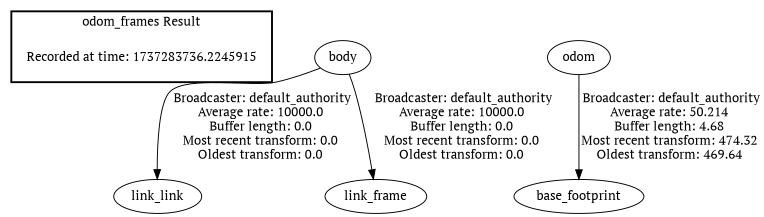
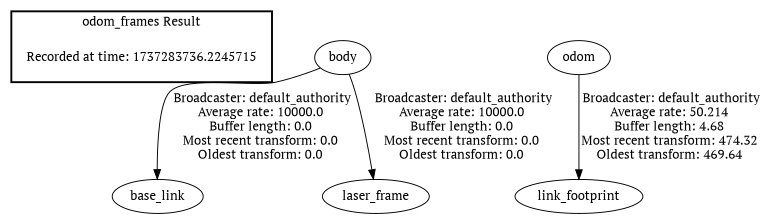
node "Recorded at time: 1737283736.2245915": label "Recorded at time: 1737283736.2245915" -> "Recorded at time: 1737283736.2245715"
node "link_link": label "link_link" -> "base_link"
node "link_frame": label "link_frame" -> "laser_frame"
node "base_footprint": label "base_footprint" -> "link_footprint"
